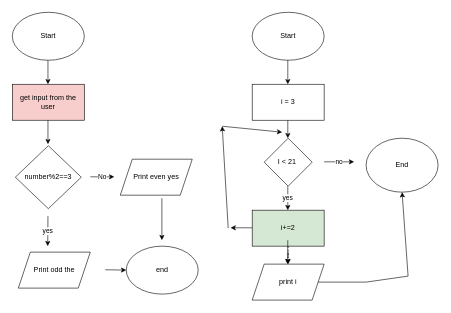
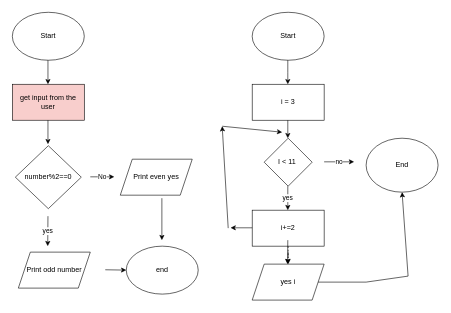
node "I < 21": label "I < 21" -> "I < 11"
node "number%2==3": label "number%2==3" -> "number%2==0"
node "i+=2": fillcolor #d5e8d4 -> #ffffff
node "Print odd the": label "Print odd the" -> "Print odd number"
node "print i": label "print i" -> "yes i"
